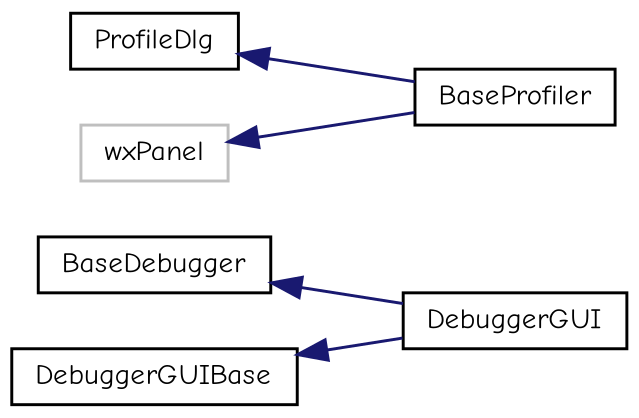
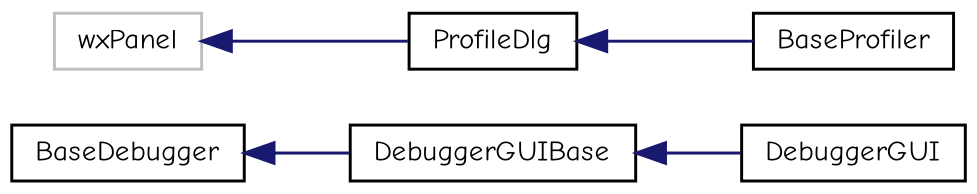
edge "BaseProfiler" -> "wxPanel": now "ProfileDlg" -> "wxPanel"
edge "DebuggerGUI" -> "BaseDebugger": now "DebuggerGUIBase" -> "BaseDebugger"
